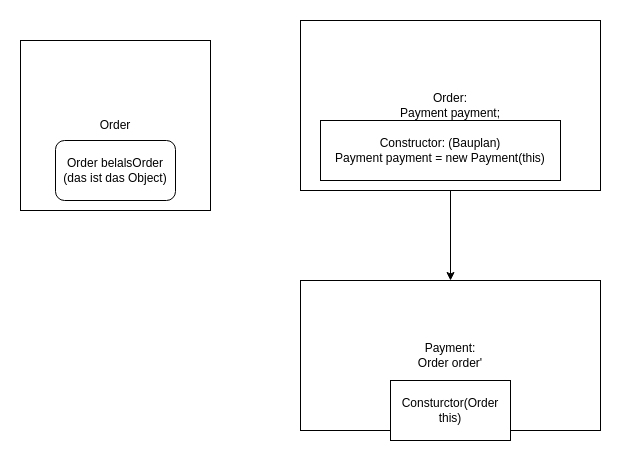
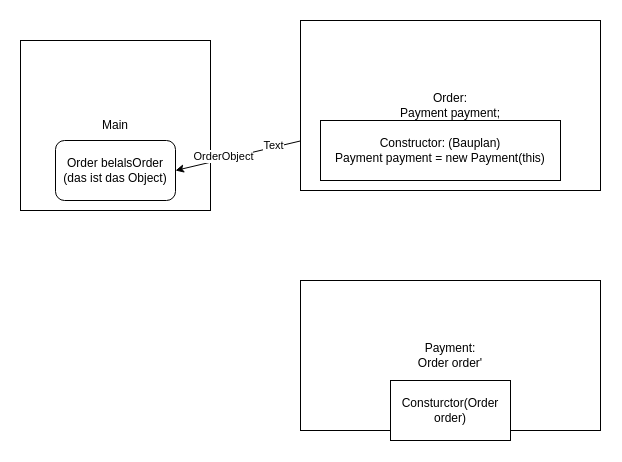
node "Order": label "Order" -> "Main"
edge "Order: Payment payment;" -> "Order belalsOrder (das ist das Object)": added, labels "Text", "OrderObject"
edge "Order: Payment payment;" -> "Payment: Order order'": removed
node "Consturctor(Order this)": label "Consturctor(Order this)" -> "Consturctor(Order order)"
